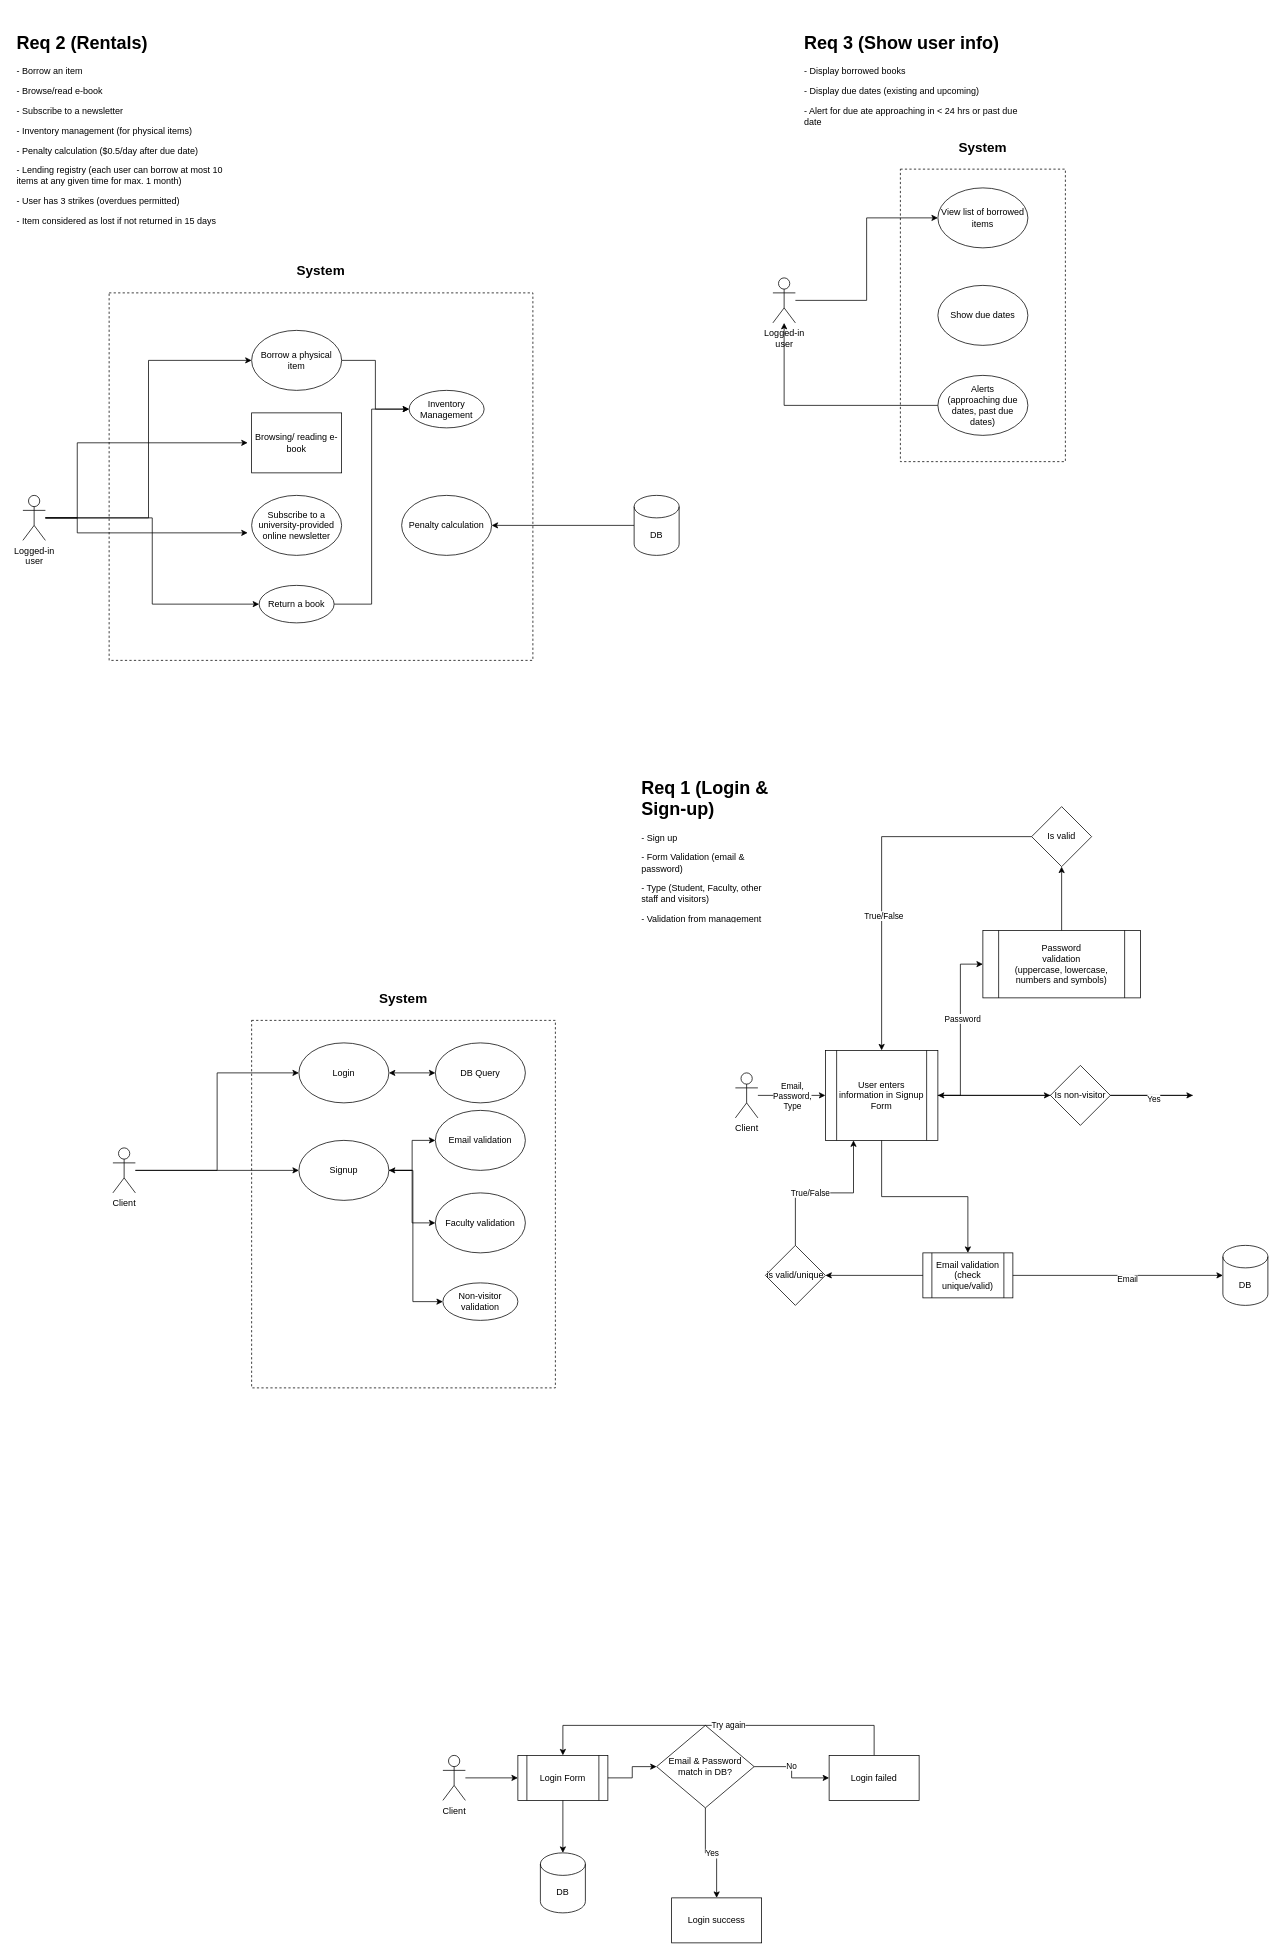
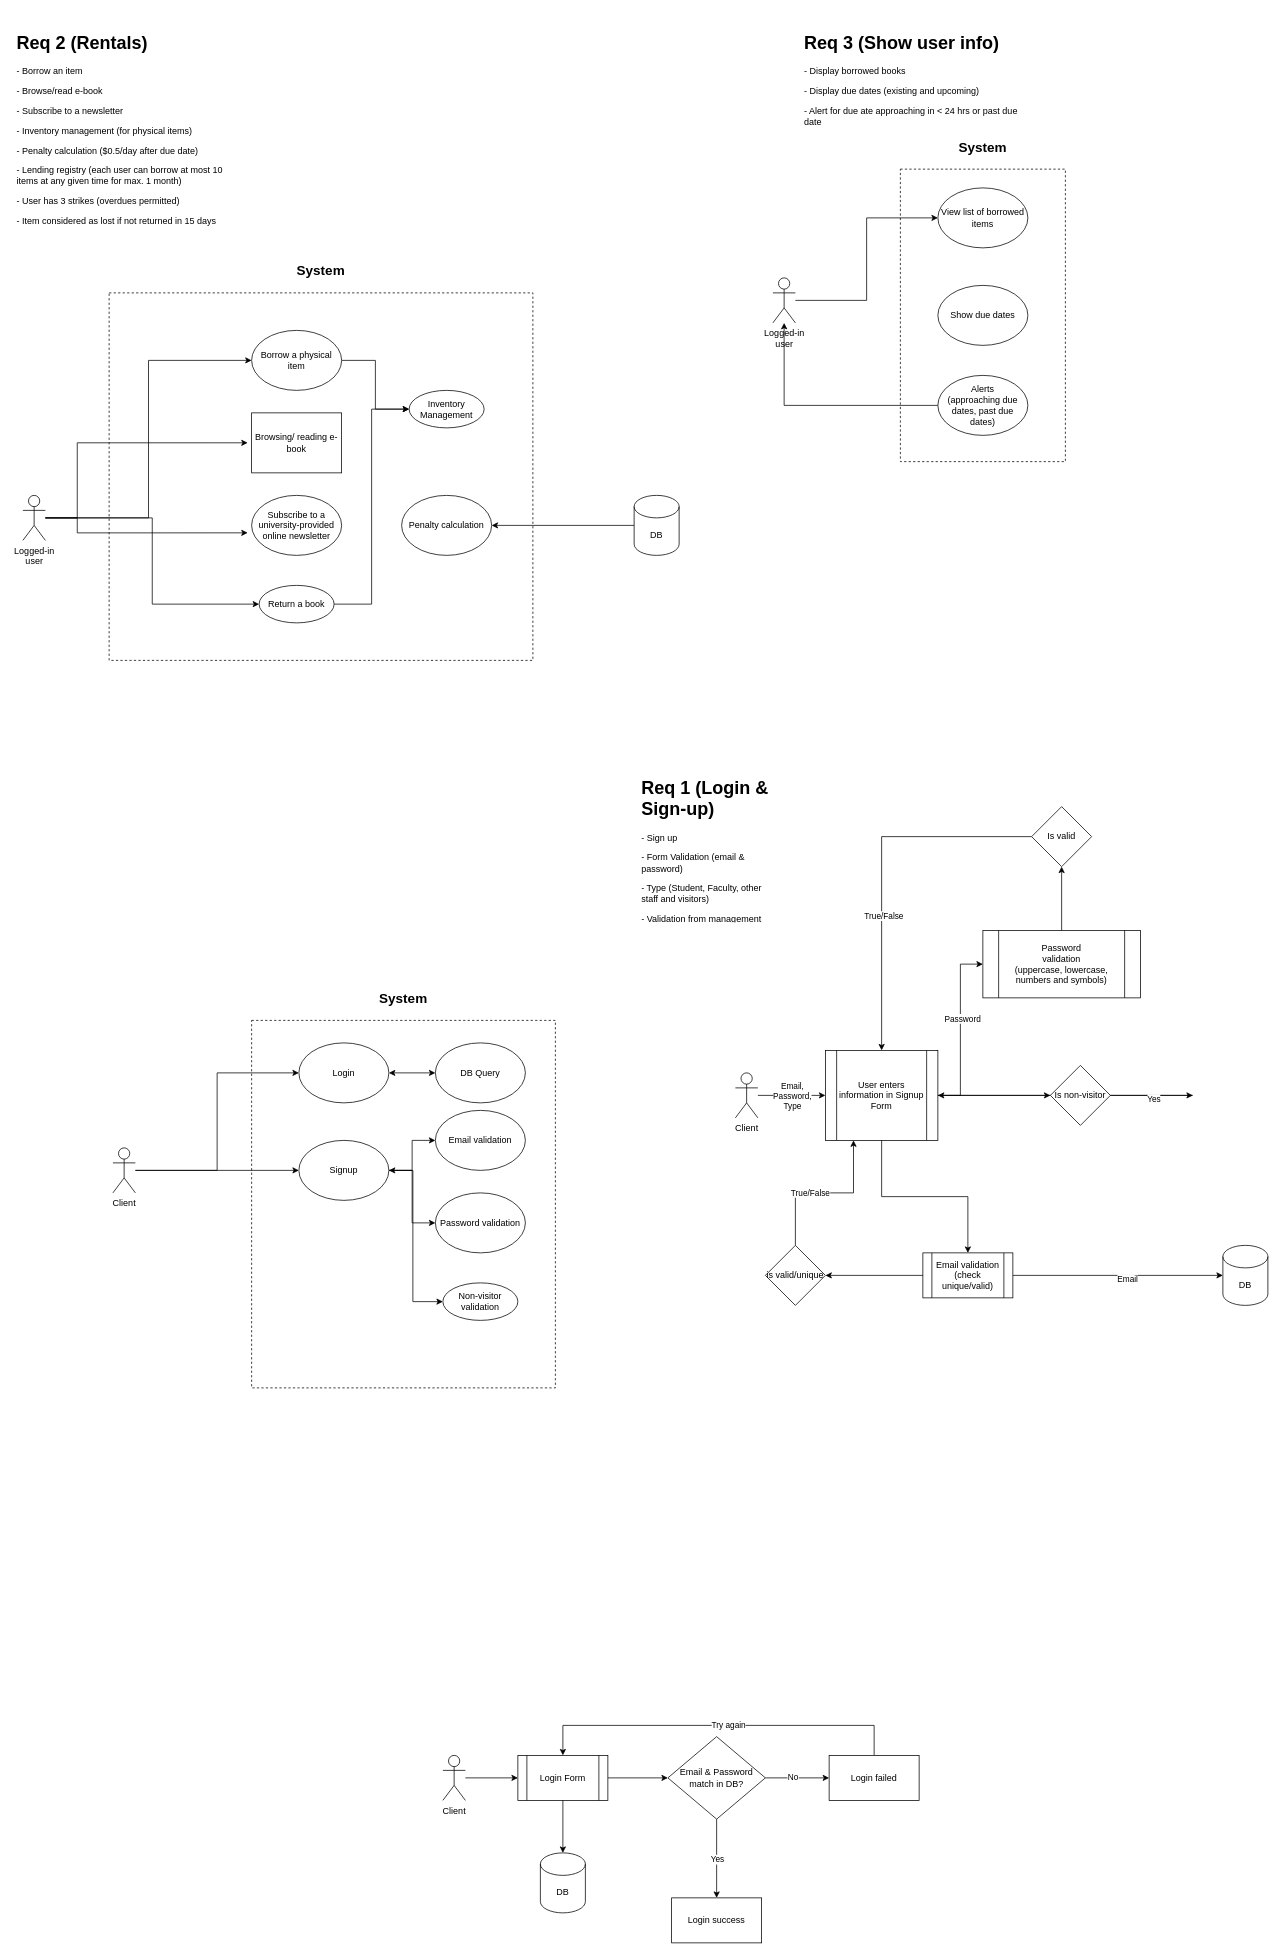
node "Faculty validation": label "Faculty validation" -> "Password validation"
node "Email & Password match in DB?": moved (705, 1767) -> (717, 1778)
